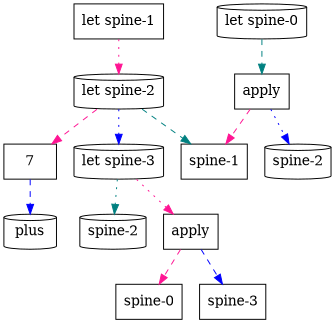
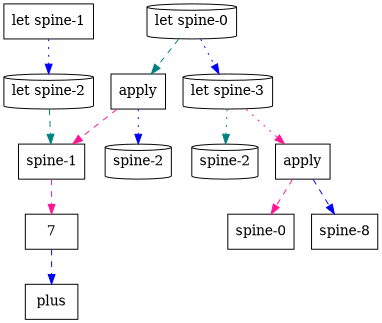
edge "let spine-1" -> "let spine-2": color deeppink -> blue
edge "let spine-2" -> "let spine-3": now "let spine-0" -> "let spine-3"
edge "let spine-2" -> "7": now "spine-1" -> "7"
node "plus": shape cylinder -> box
node "spine-3": label "spine-3" -> "spine-8"
